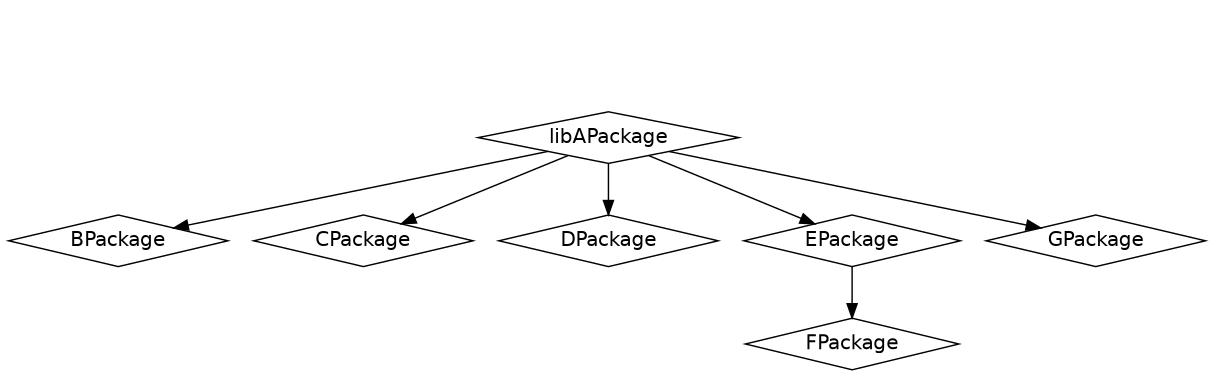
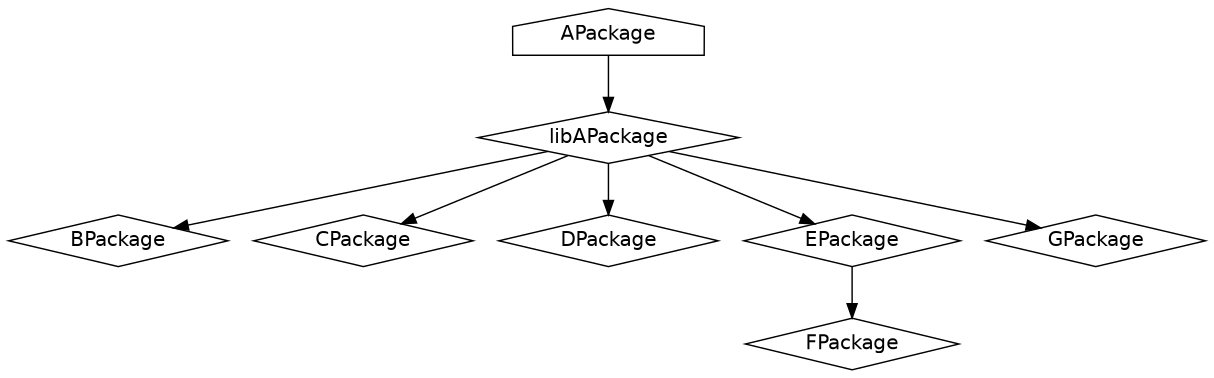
node "APackage": added
